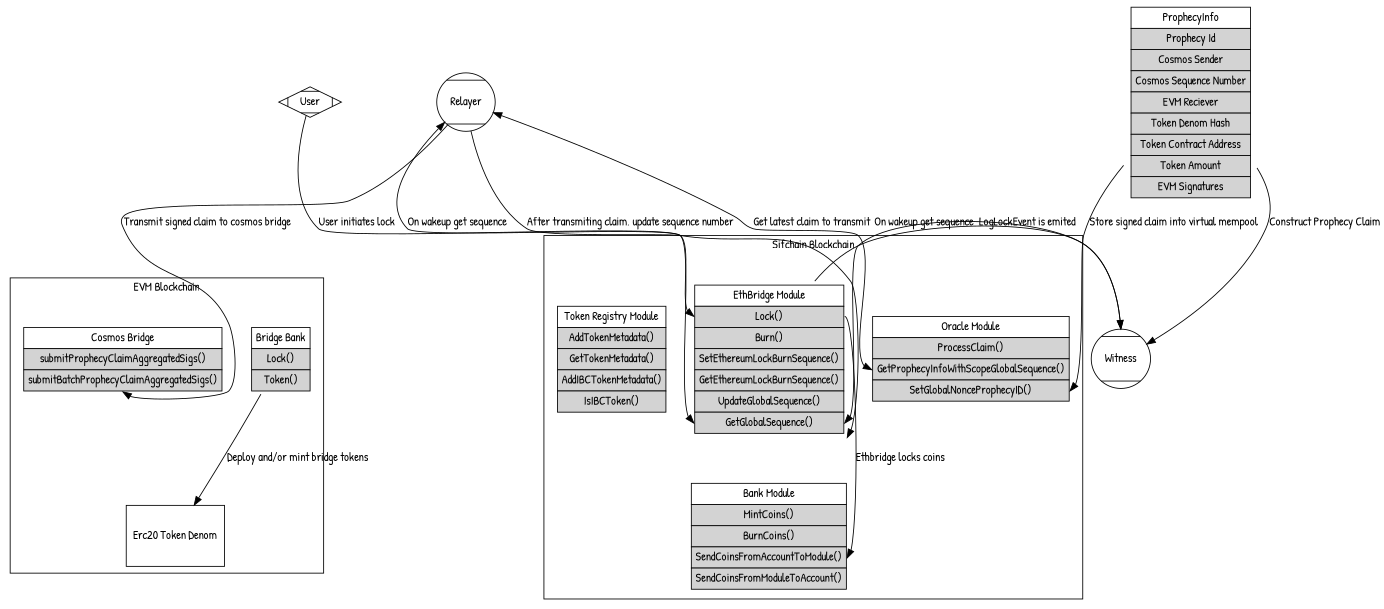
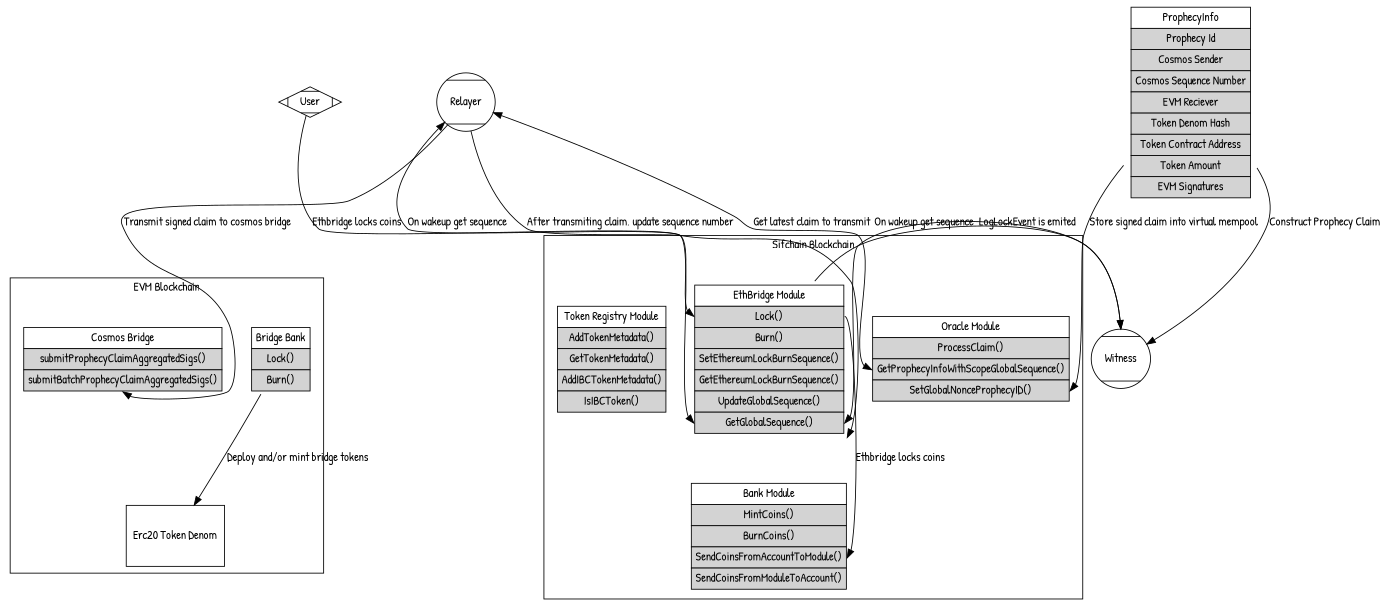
edge "User" -> "EthBridge Module": label "User initiates lock" -> "Ethbridge locks coins"
node "Bridge Bank": text "Token()" -> "Burn()"
